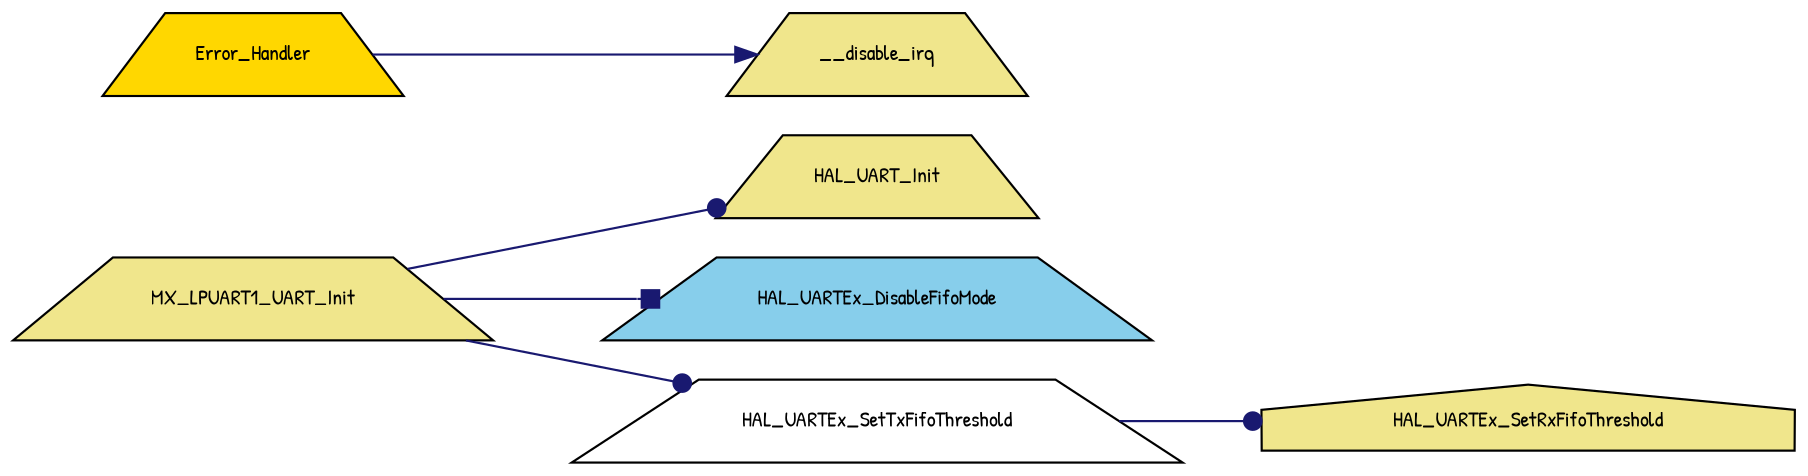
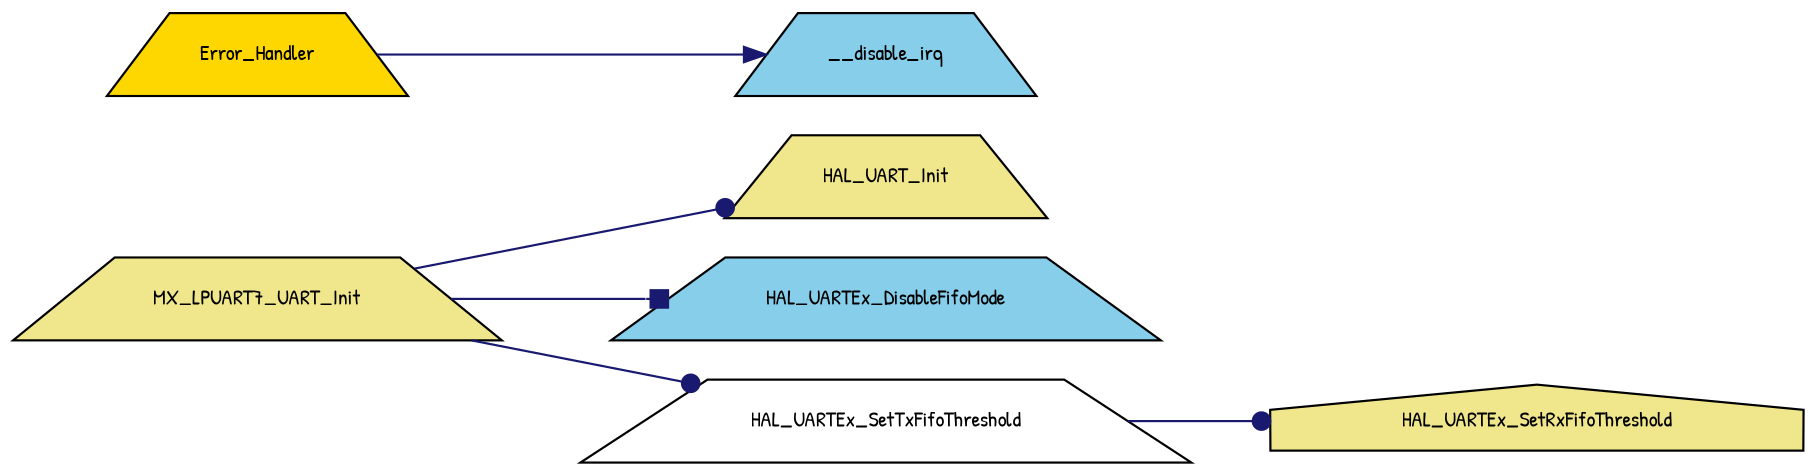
node "__disable_irq": fillcolor khaki -> skyblue
node "MX_LPUART1_UART_Init": label "MX_LPUART1_UART_Init" -> "MX_LPUART7_UART_Init"
